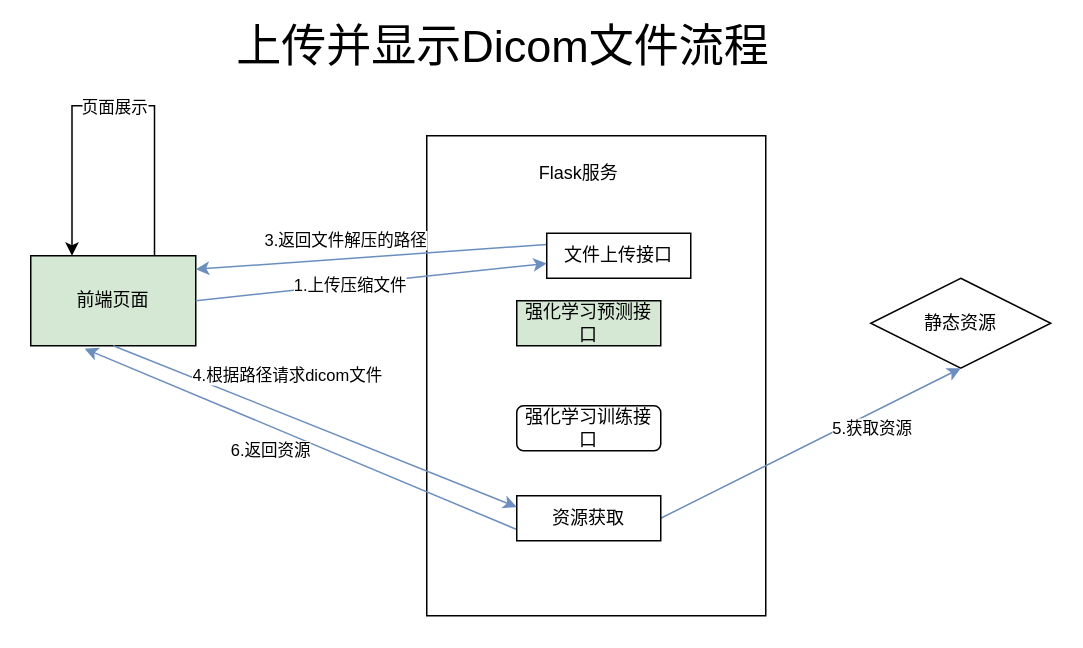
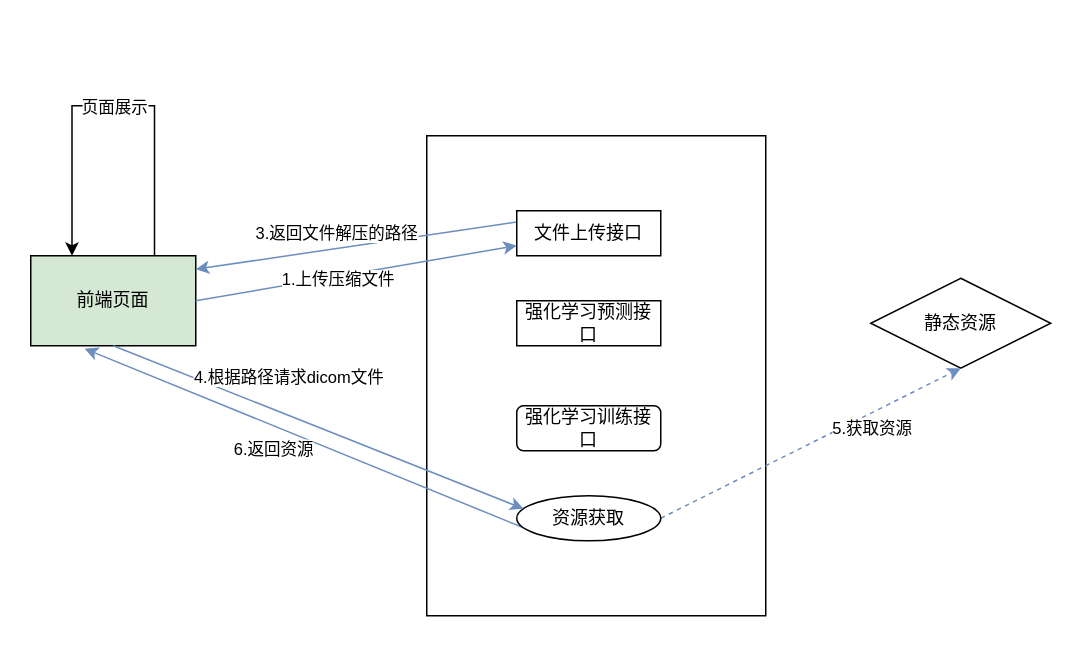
node "上传并显示Dicom文件流程": removed
node "Flask服务": removed
node "文件上传接口": moved (619, 256) -> (589, 233)
node "强化学习预测接口": fillcolor #d5e8d4 -> #ffffff
edge "资源获取" -> "静态资源": style solid -> dashed
node "资源获取": shape rectangle -> ellipse
